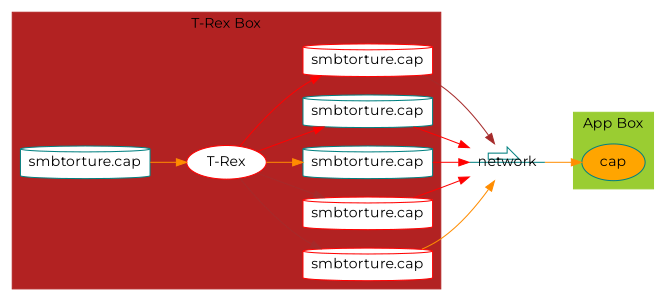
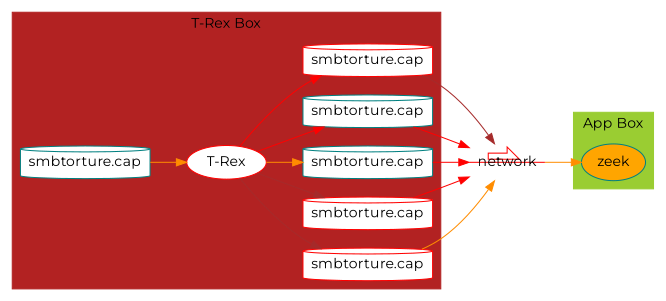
node "network": color teal -> red
node "cap": label "cap" -> "zeek"
